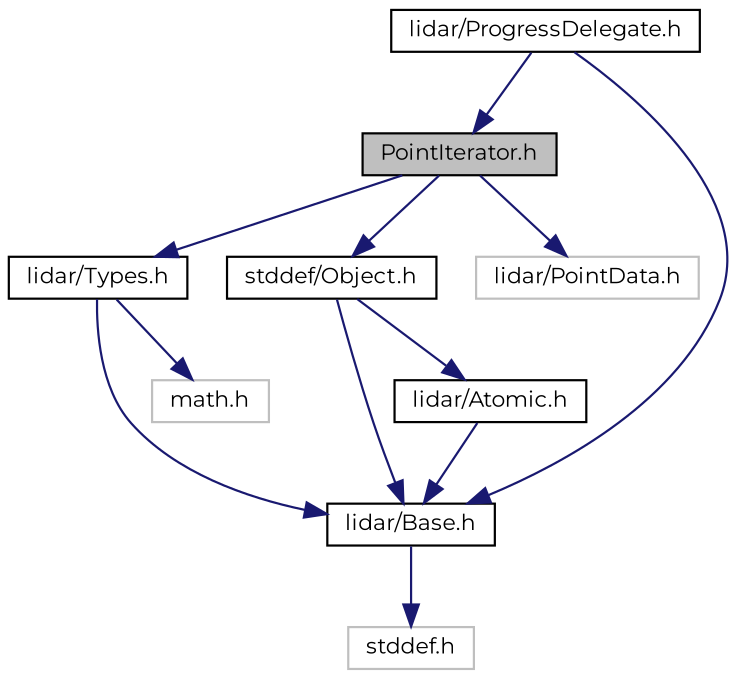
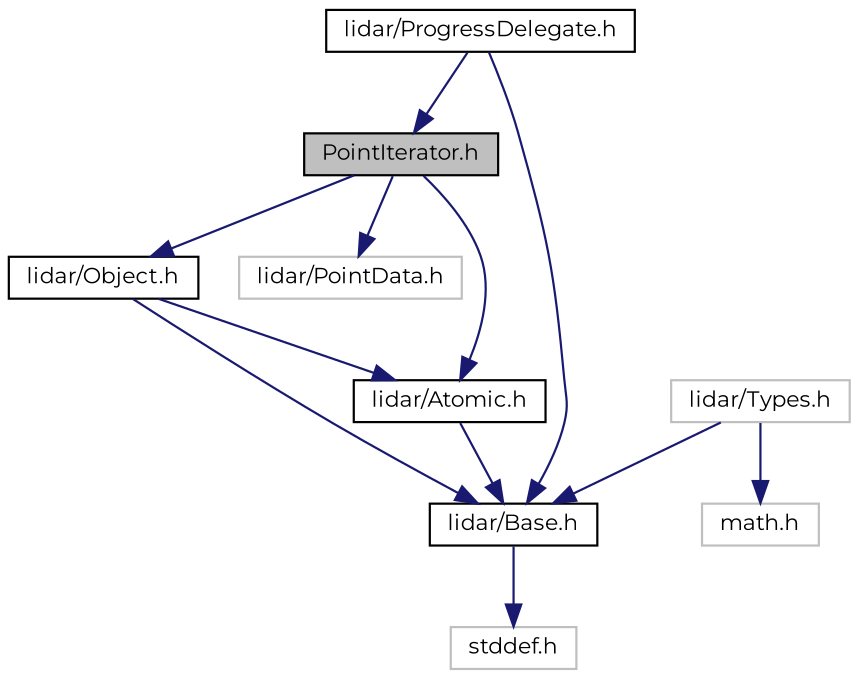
edge "PointIterator.h" -> "lidar/Types.h": now "PointIterator.h" -> "lidar/Atomic.h"
node "lidar/Types.h": color black -> grey75
node "stddef/Object.h": label "stddef/Object.h" -> "lidar/Object.h"
